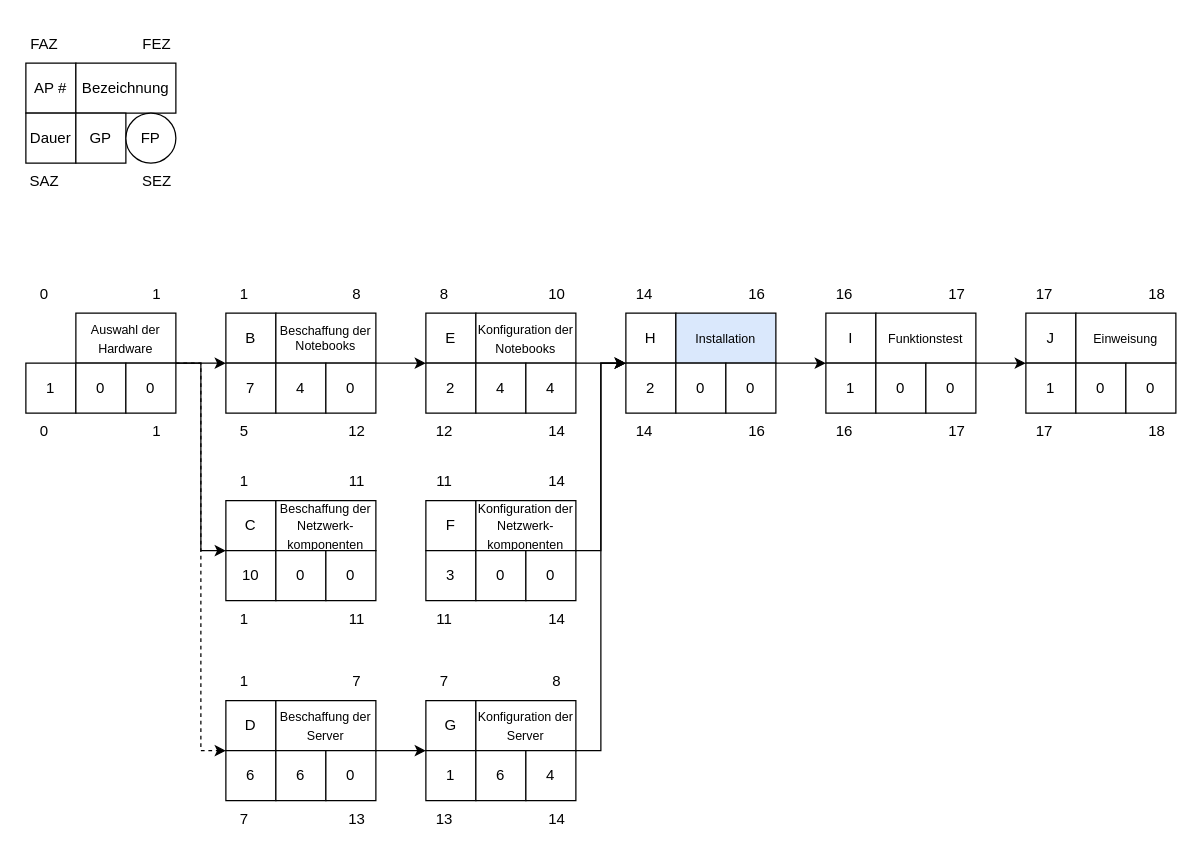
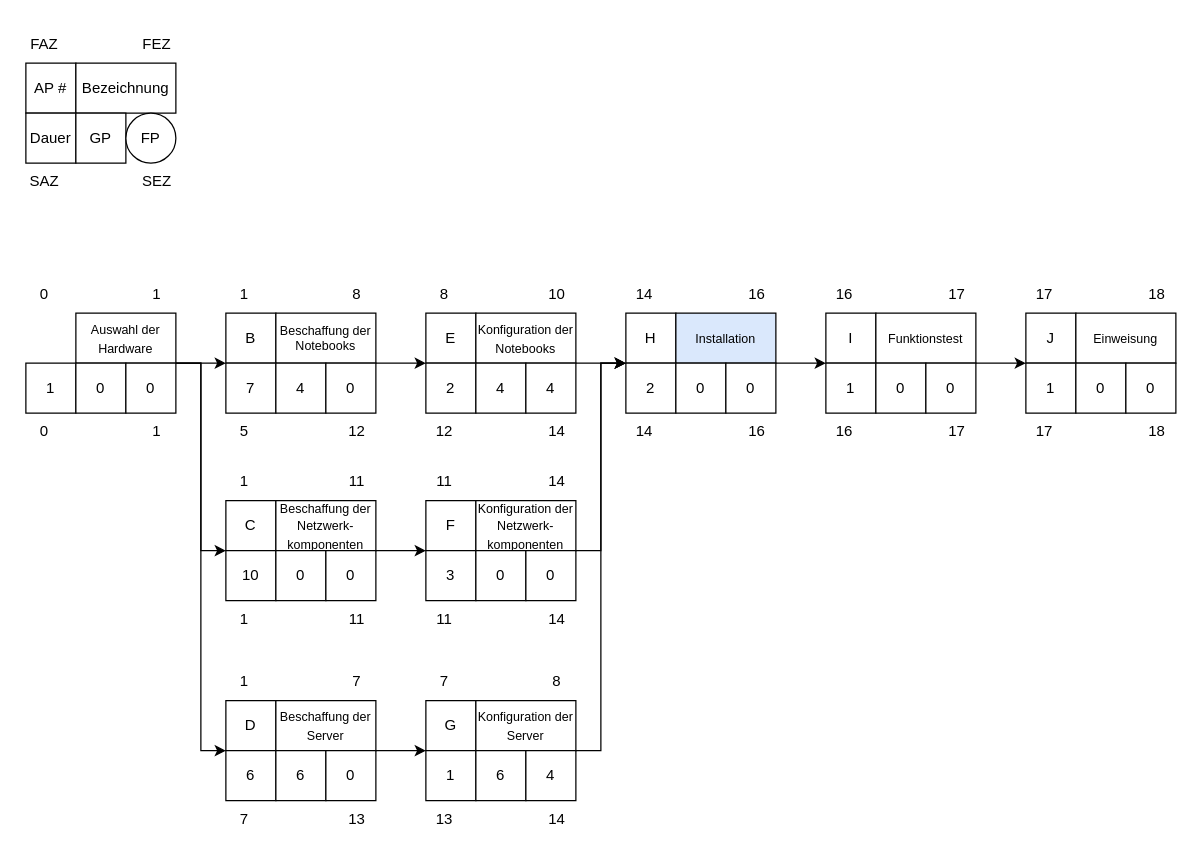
edge "Beschaffung der Netzwerk-komponenten" -> "3": added
edge "Auswahl der Hardware" -> "D": style dashed -> solid
